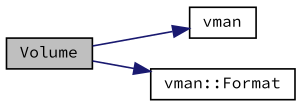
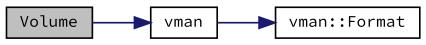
edge "Volume" -> "vman::Format": now "vman" -> "vman::Format"
